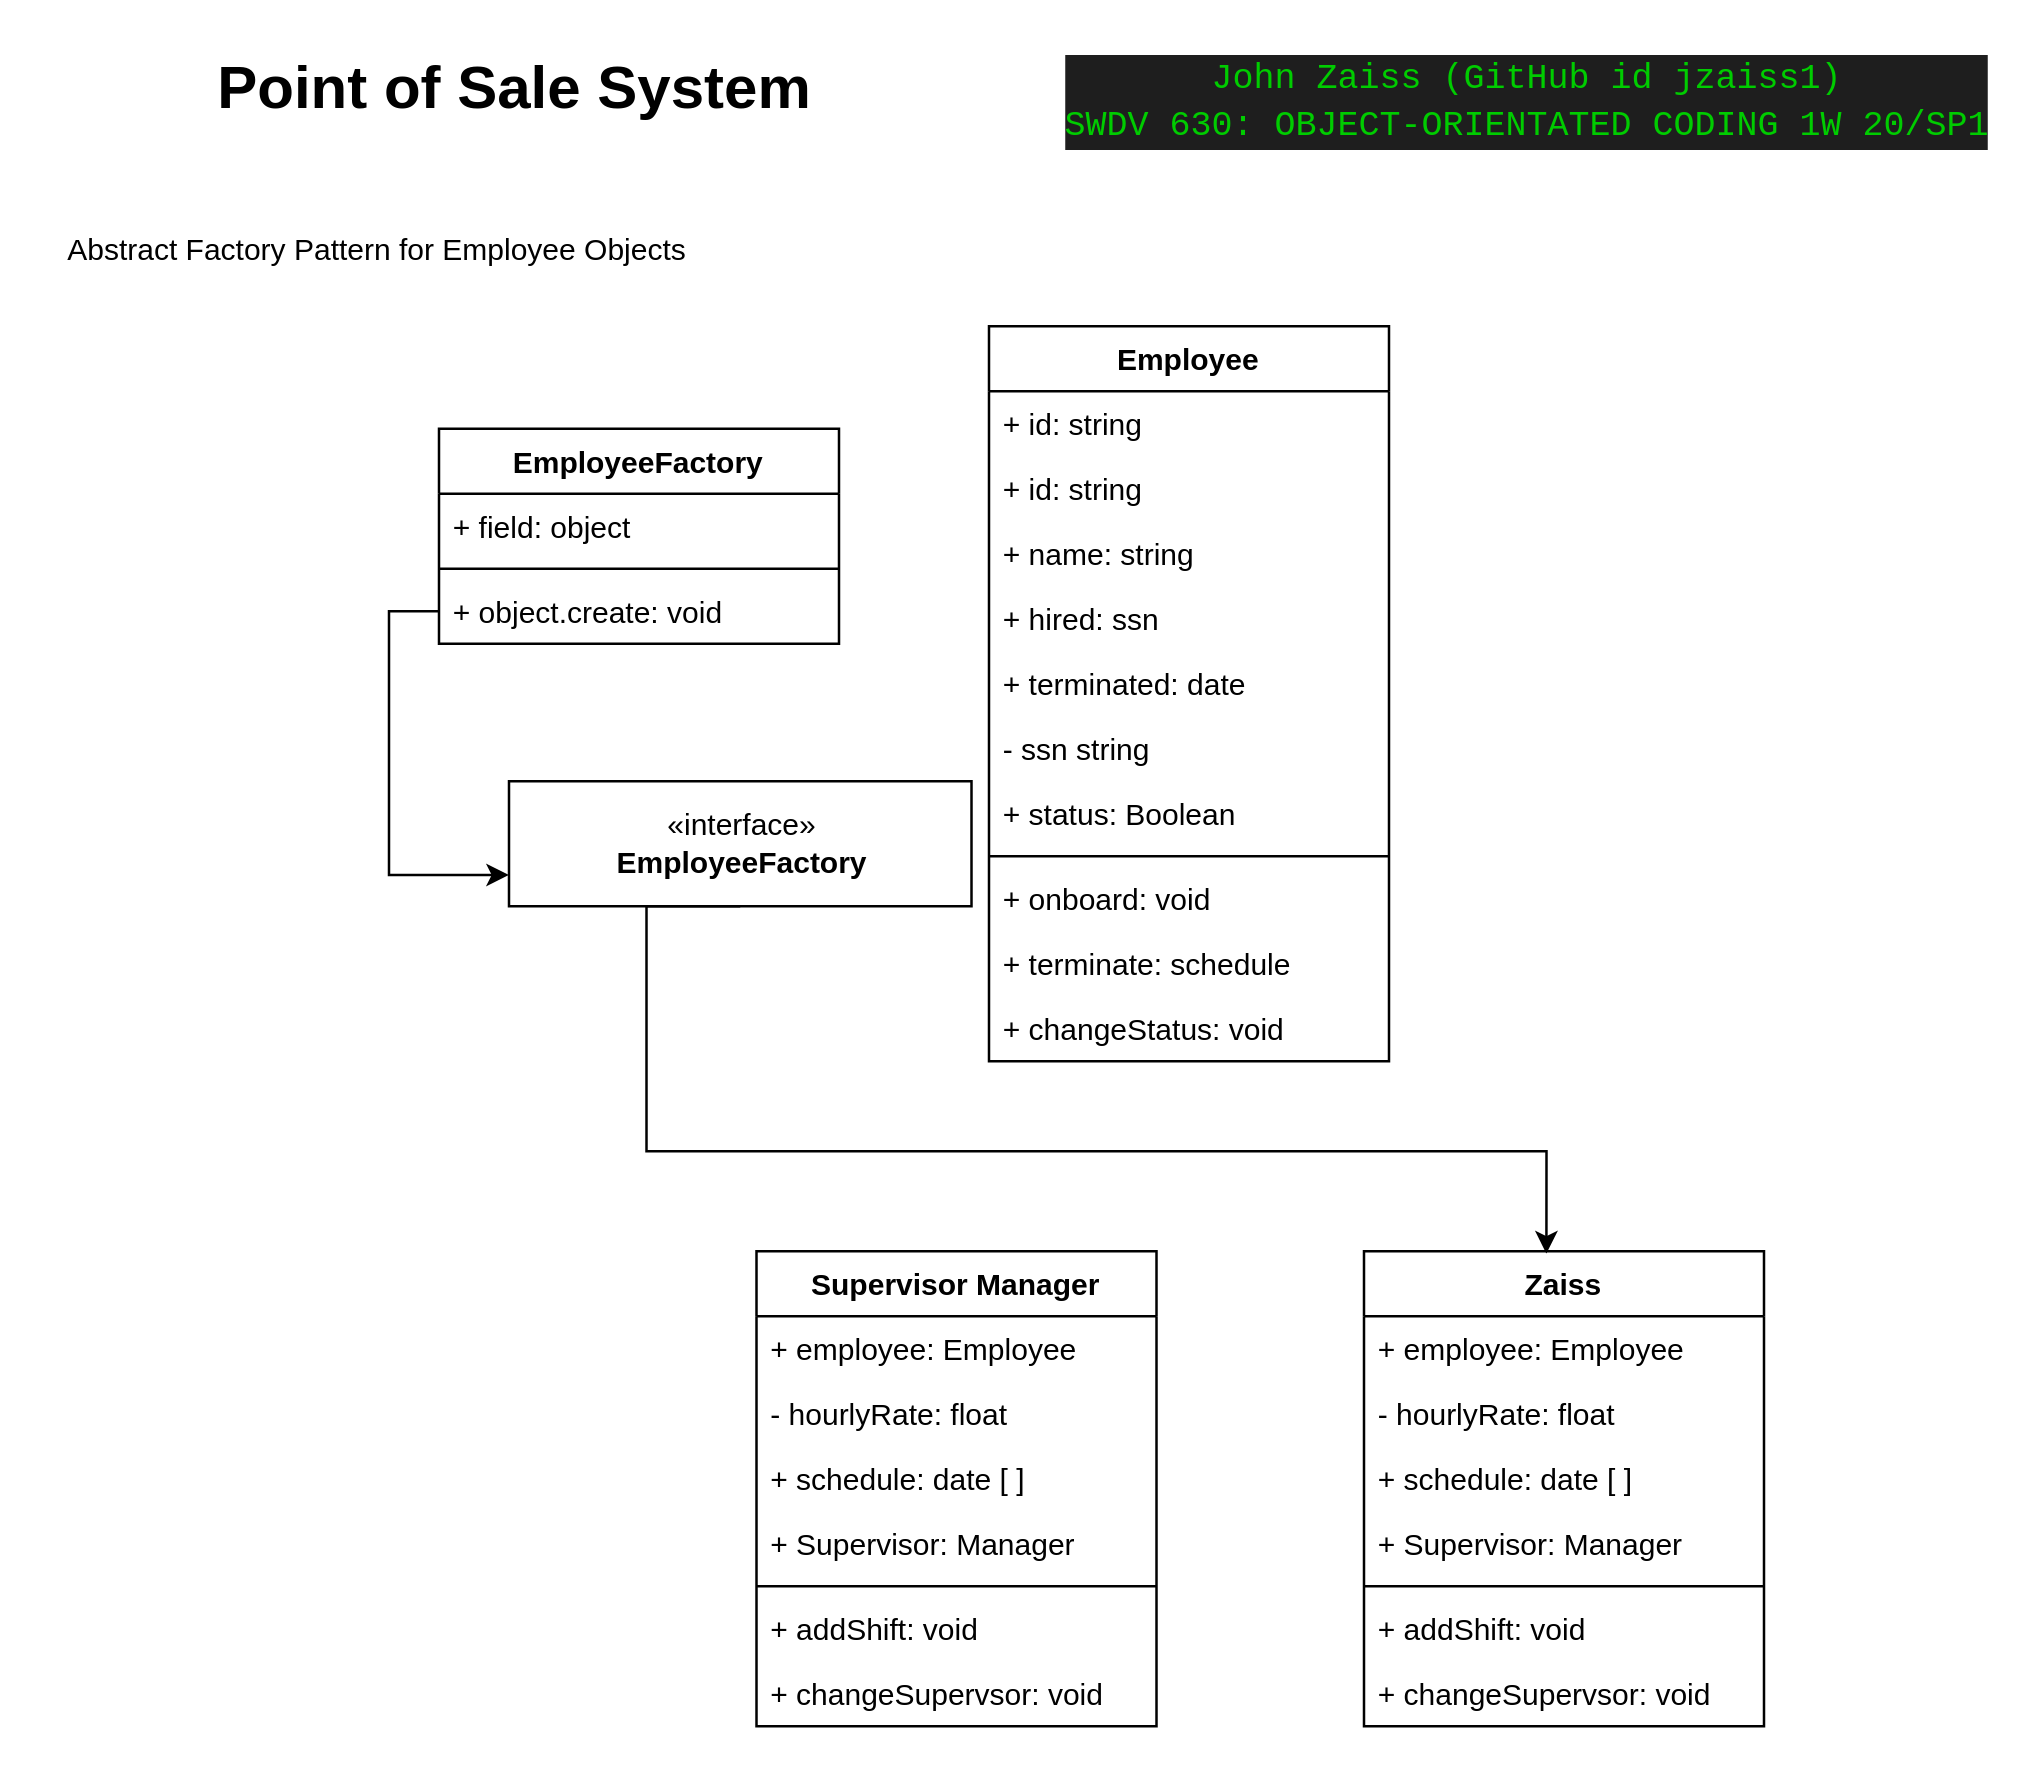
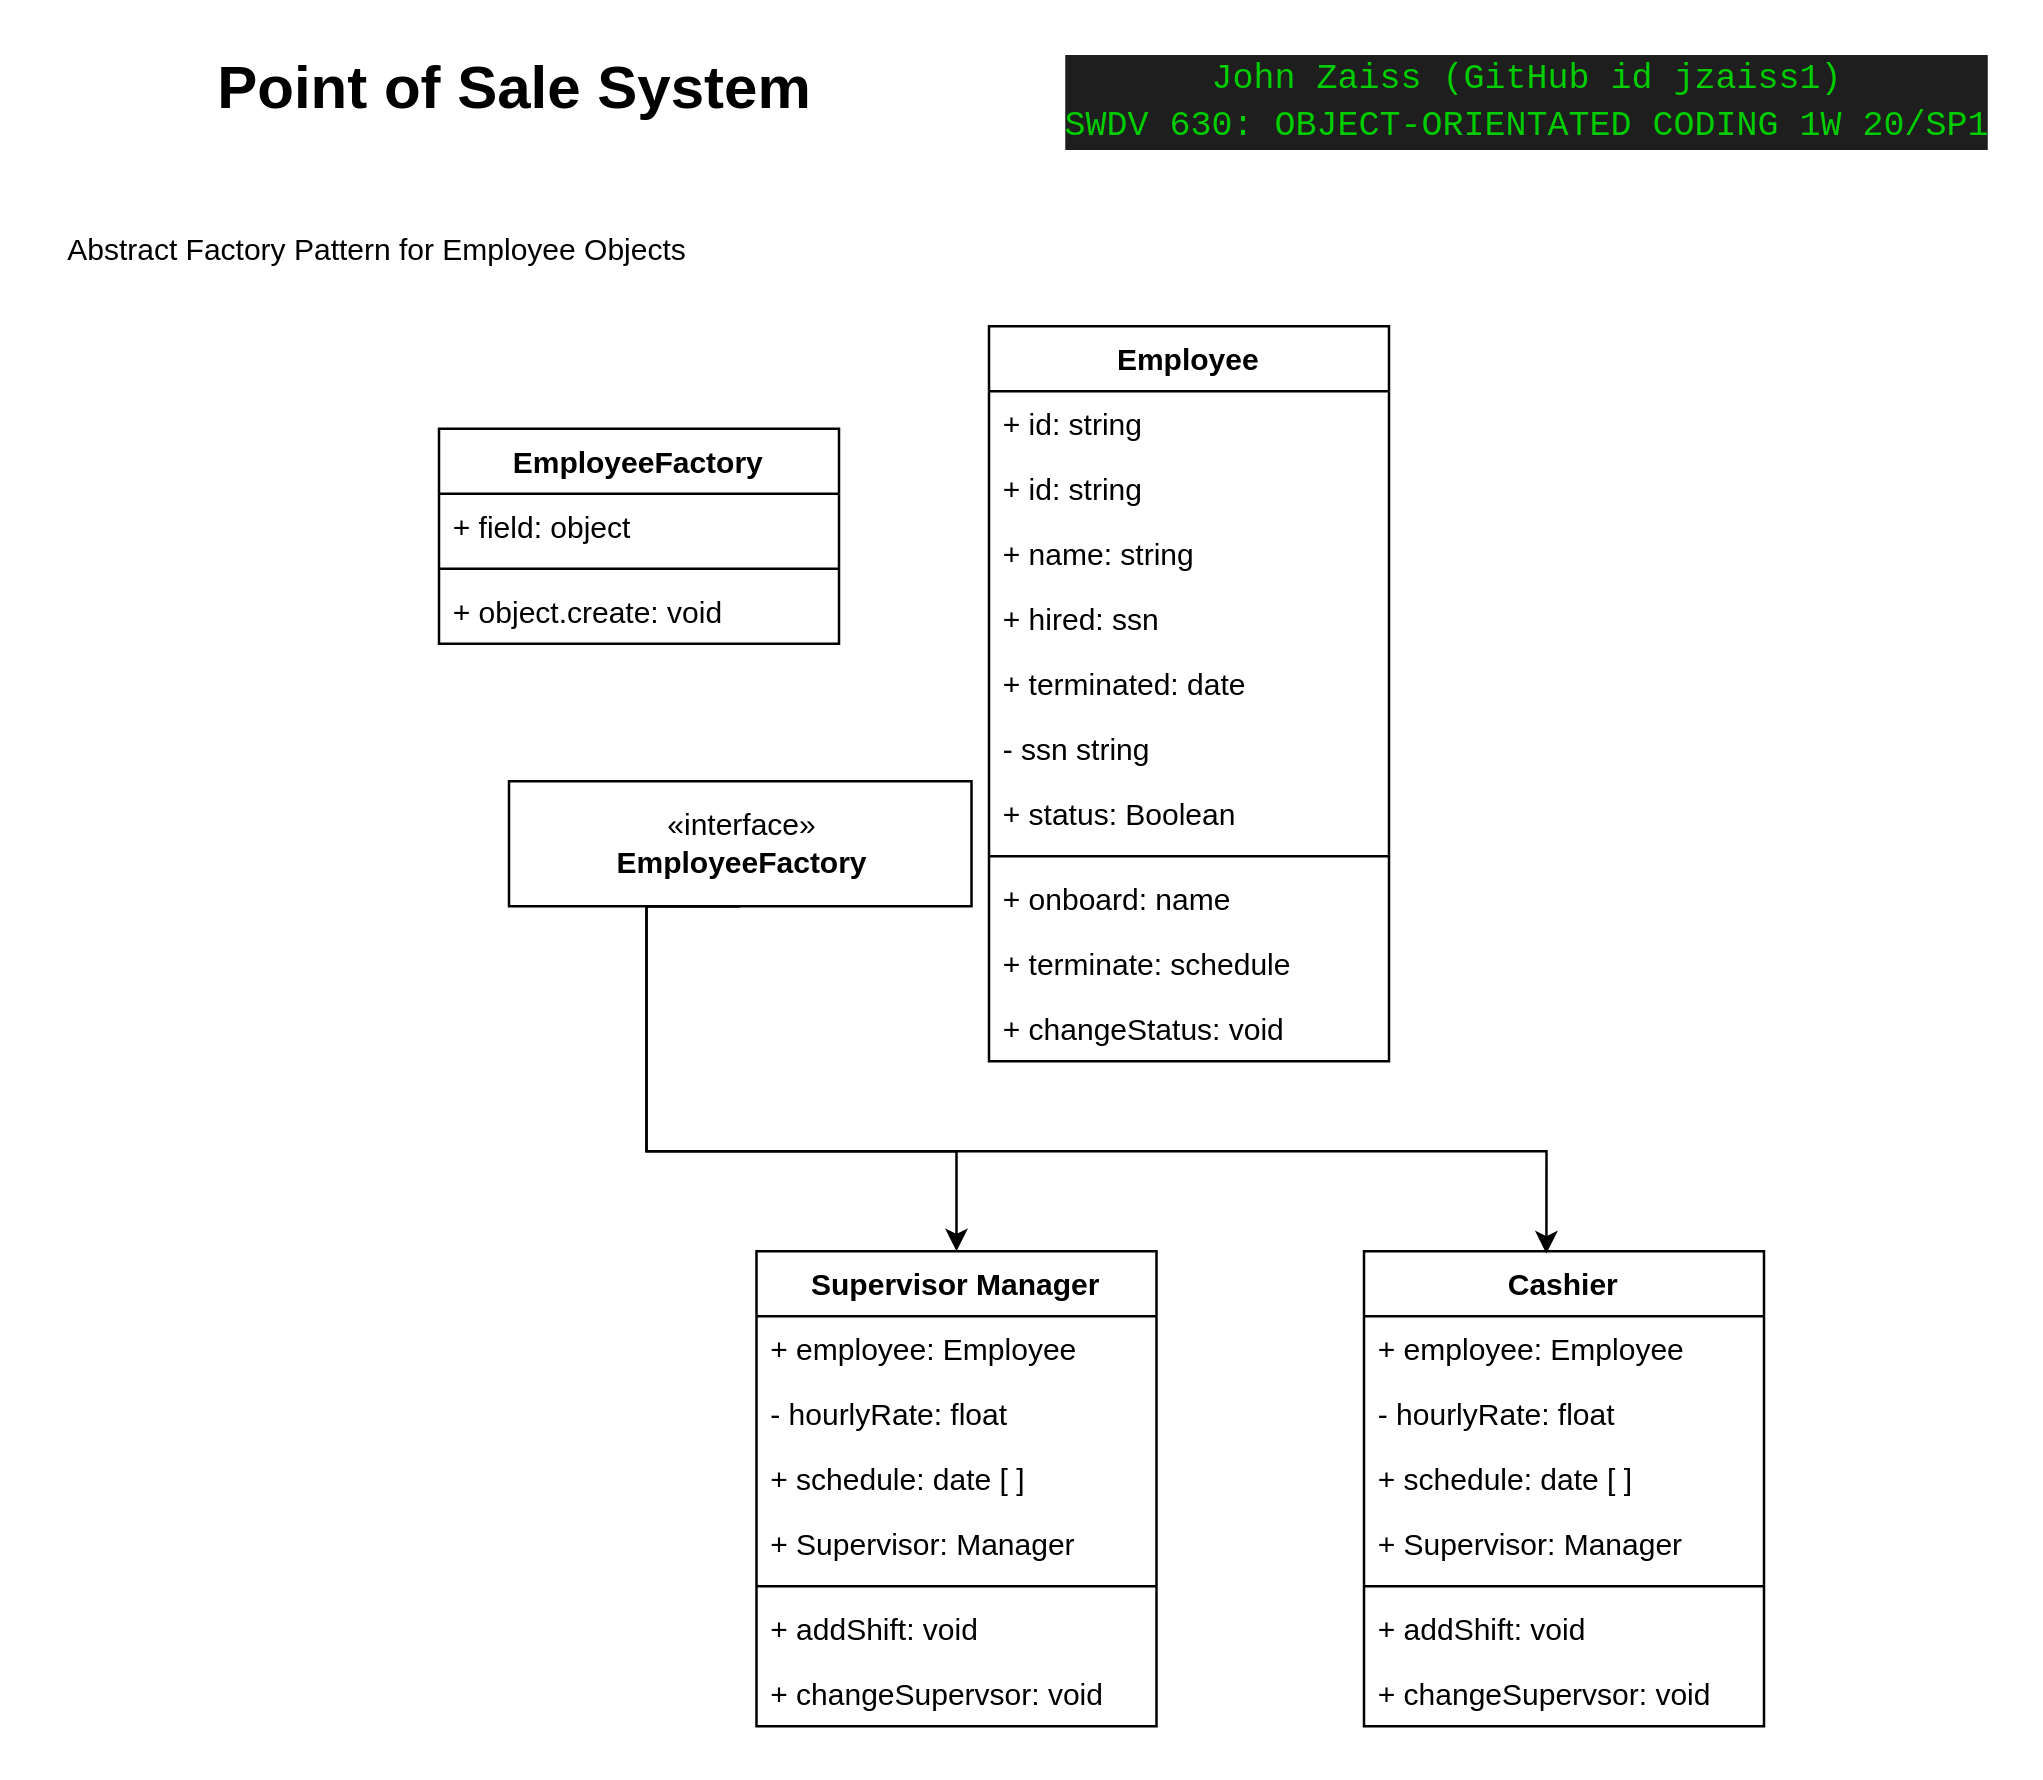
edge "+ object.create: void" -> "«interface» EmployeeFactory": removed
node "+ onboard: void": label "+ onboard: void" -> "+ onboard: name"
edge "«interface» EmployeeFactory" -> "Supervisor Manager": added
node "Zaiss": label "Zaiss" -> "Cashier"
